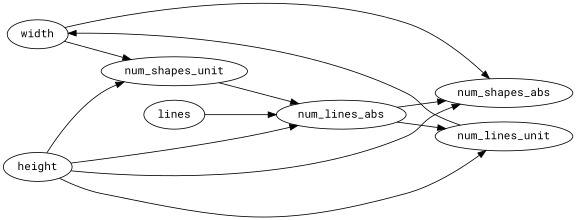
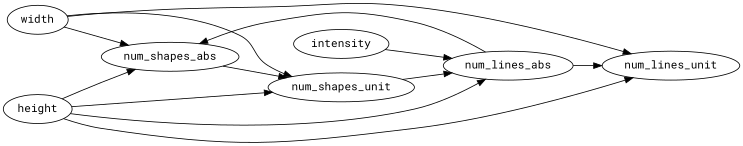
edge "num_lines_unit" -> "width": reversed
edge "num_shapes_abs" -> "num_shapes_unit": added
node "lines": label "lines" -> "intensity"
